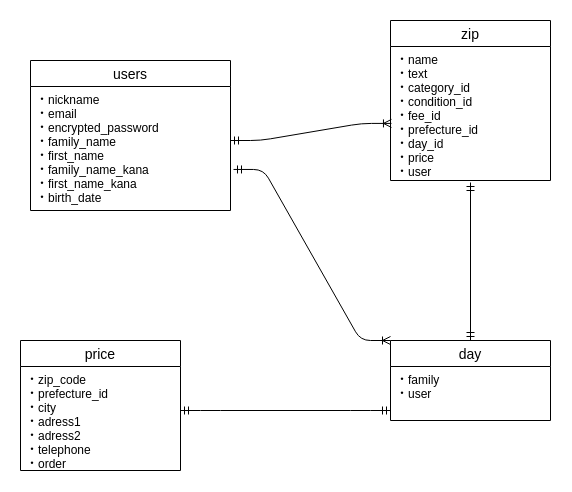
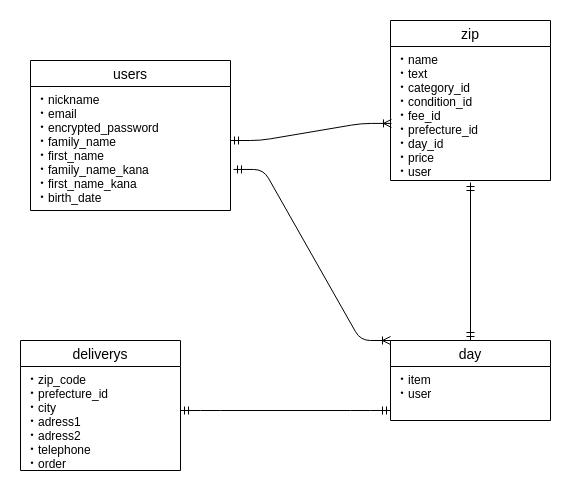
node "price": label "price" -> "deliverys"
node "・family ・user": label "・family ・user" -> "・item ・user"
